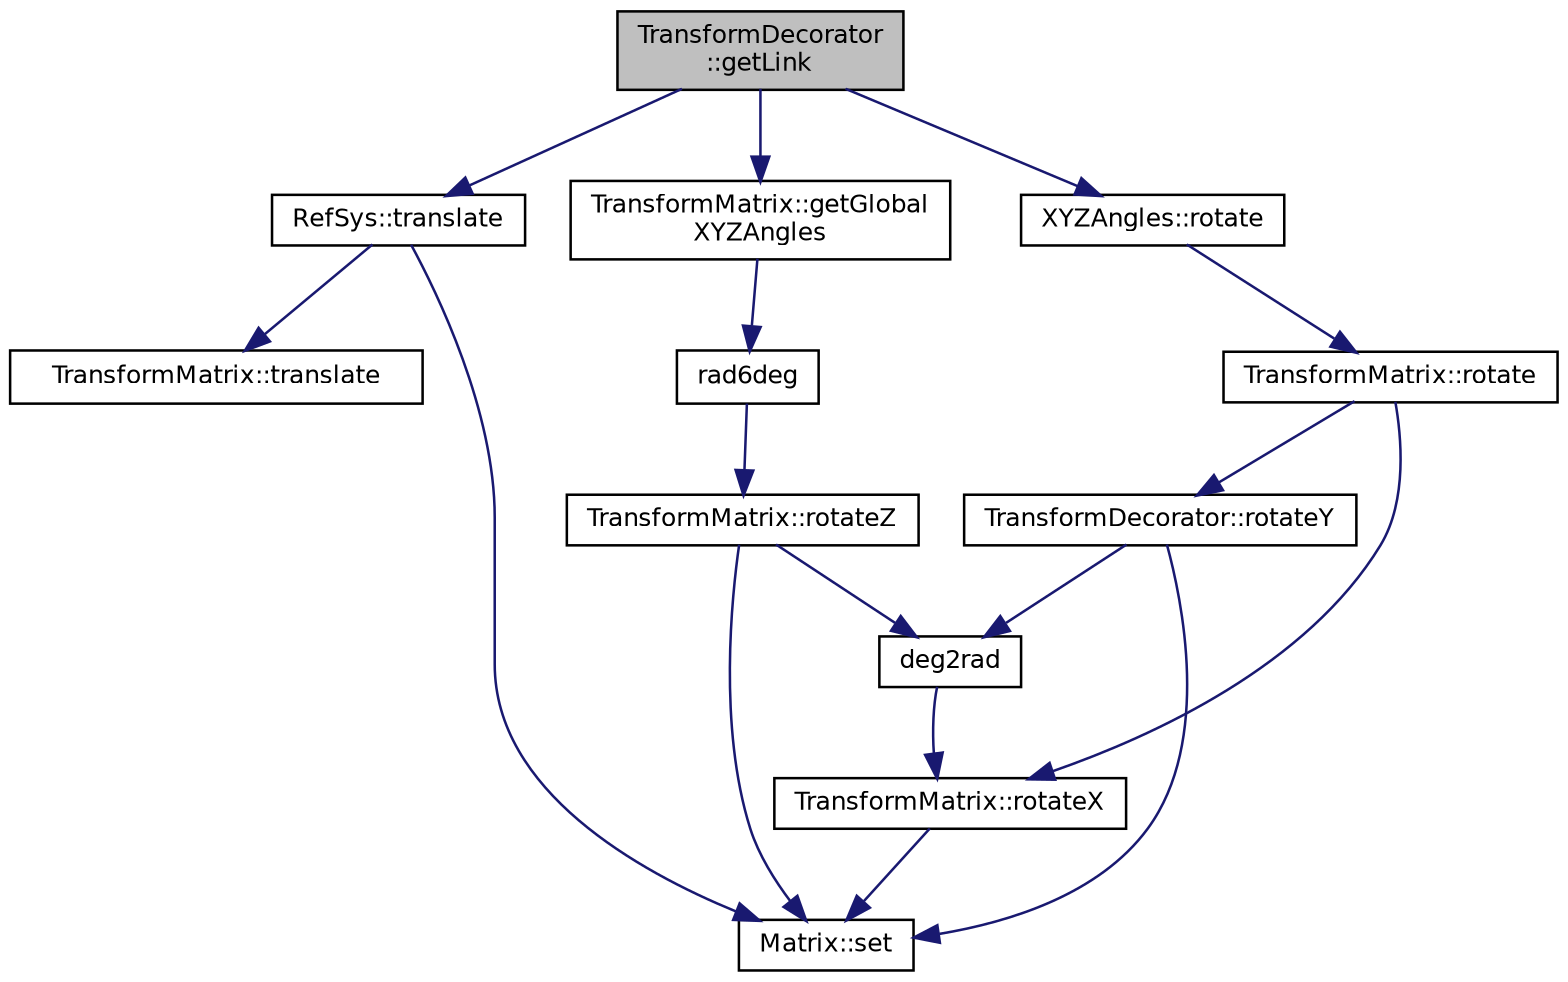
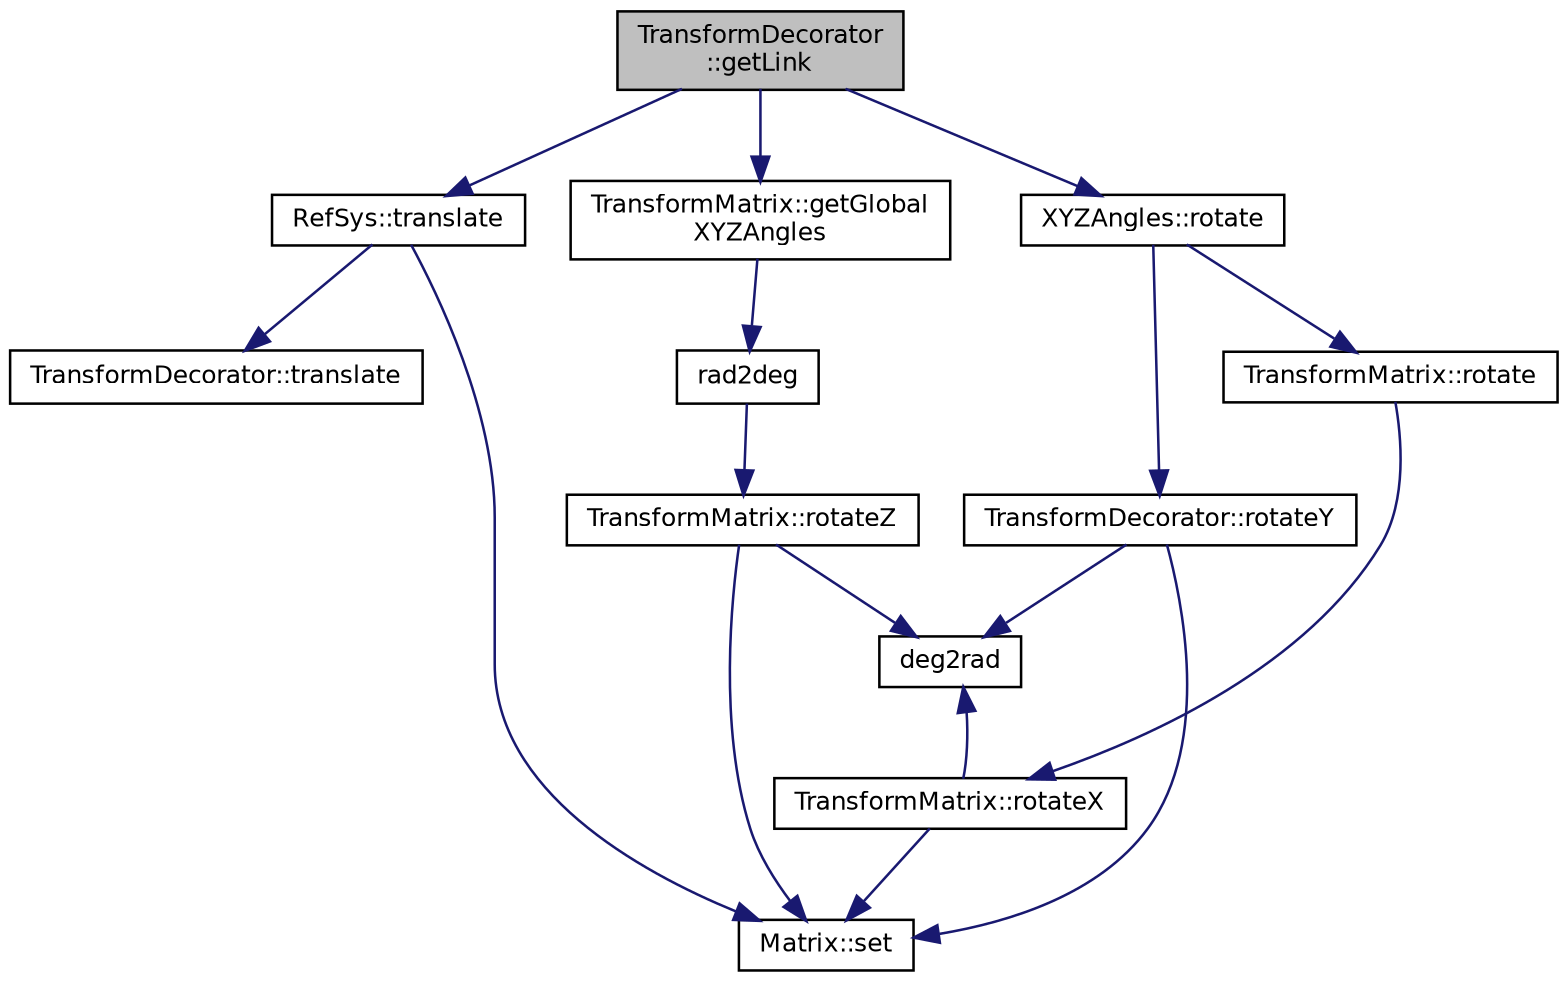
node "TransformMatrix::translate": label "TransformMatrix::translate" -> "TransformDecorator::translate"
node "rad6deg": label "rad6deg" -> "rad2deg"
edge "TransformMatrix::rotate" -> "TransformDecorator::rotateY": now "XYZAngles::rotate" -> "TransformDecorator::rotateY"
edge "deg2rad" -> "TransformMatrix::rotateX": reversed
